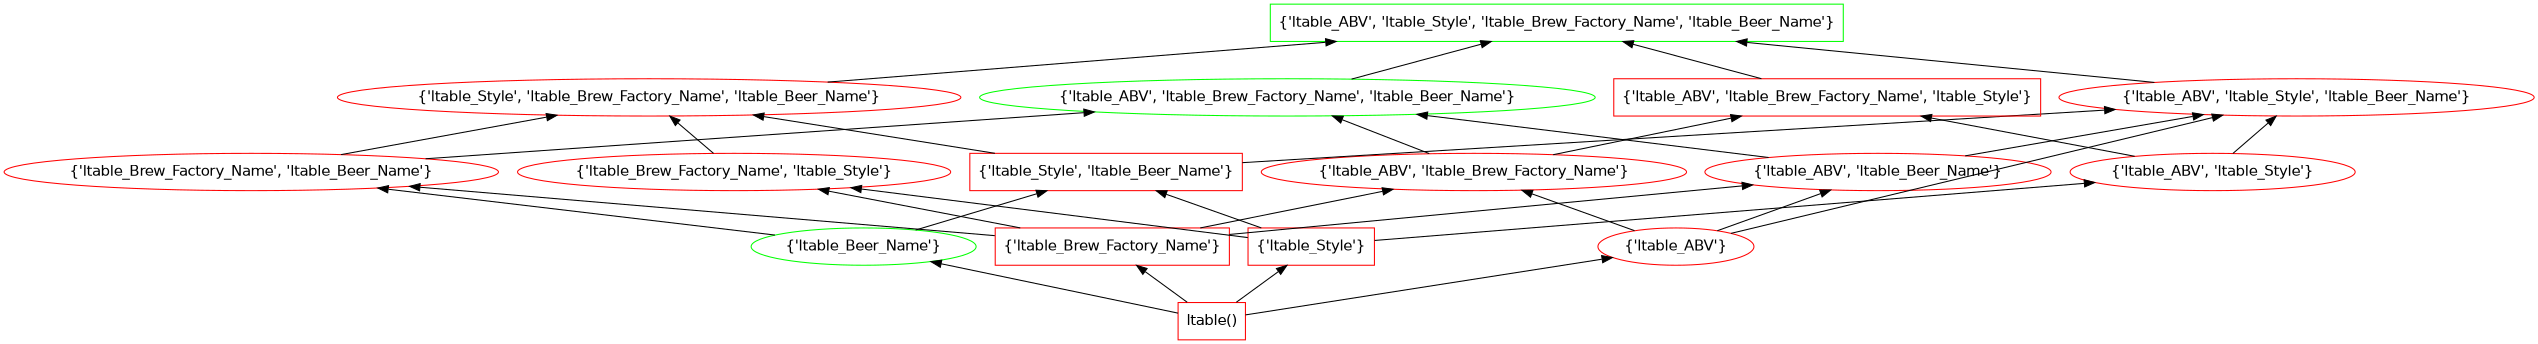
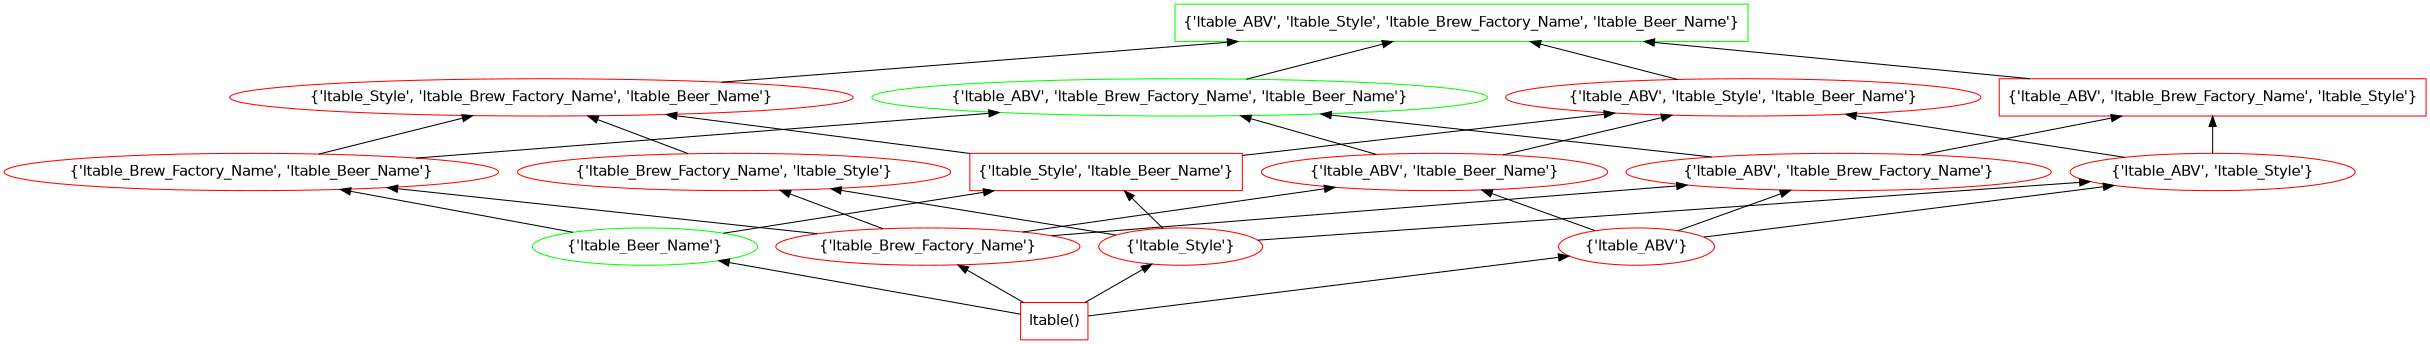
edge "{'ltable_ABV'}" -> "{'ltable_ABV', 'ltable_Style', 'ltable_Beer_Name'}": now "{'ltable_ABV'}" -> "{'ltable_ABV', 'ltable_Style'}"
node "{'ltable_Brew_Factory_Name'}": shape box -> ellipse
node "{'ltable_Style'}": shape box -> ellipse
